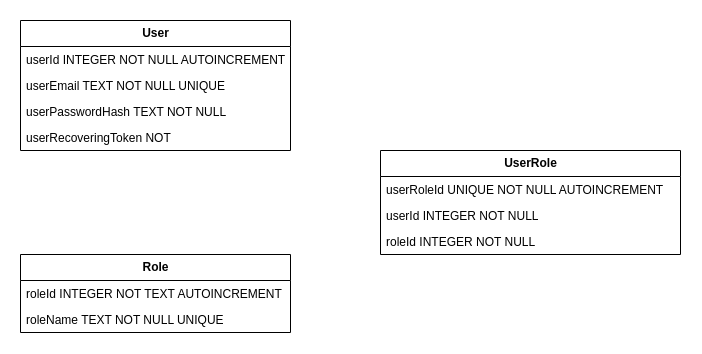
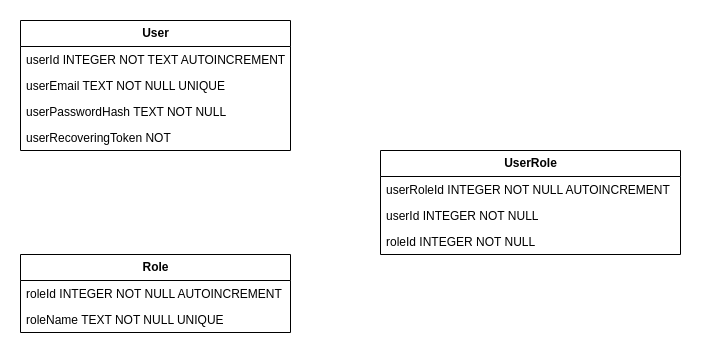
node "userId INTEGER NOT NULL AUTOINCREMENT": label "userId INTEGER NOT NULL AUTOINCREMENT" -> "userId INTEGER NOT TEXT AUTOINCREMENT"
node "userRoleId UNIQUE NOT NULL AUTOINCREMENT": label "userRoleId UNIQUE NOT NULL AUTOINCREMENT" -> "userRoleId INTEGER NOT NULL AUTOINCREMENT"
node "roleId INTEGER NOT TEXT AUTOINCREMENT": label "roleId INTEGER NOT TEXT AUTOINCREMENT" -> "roleId INTEGER NOT NULL AUTOINCREMENT"
